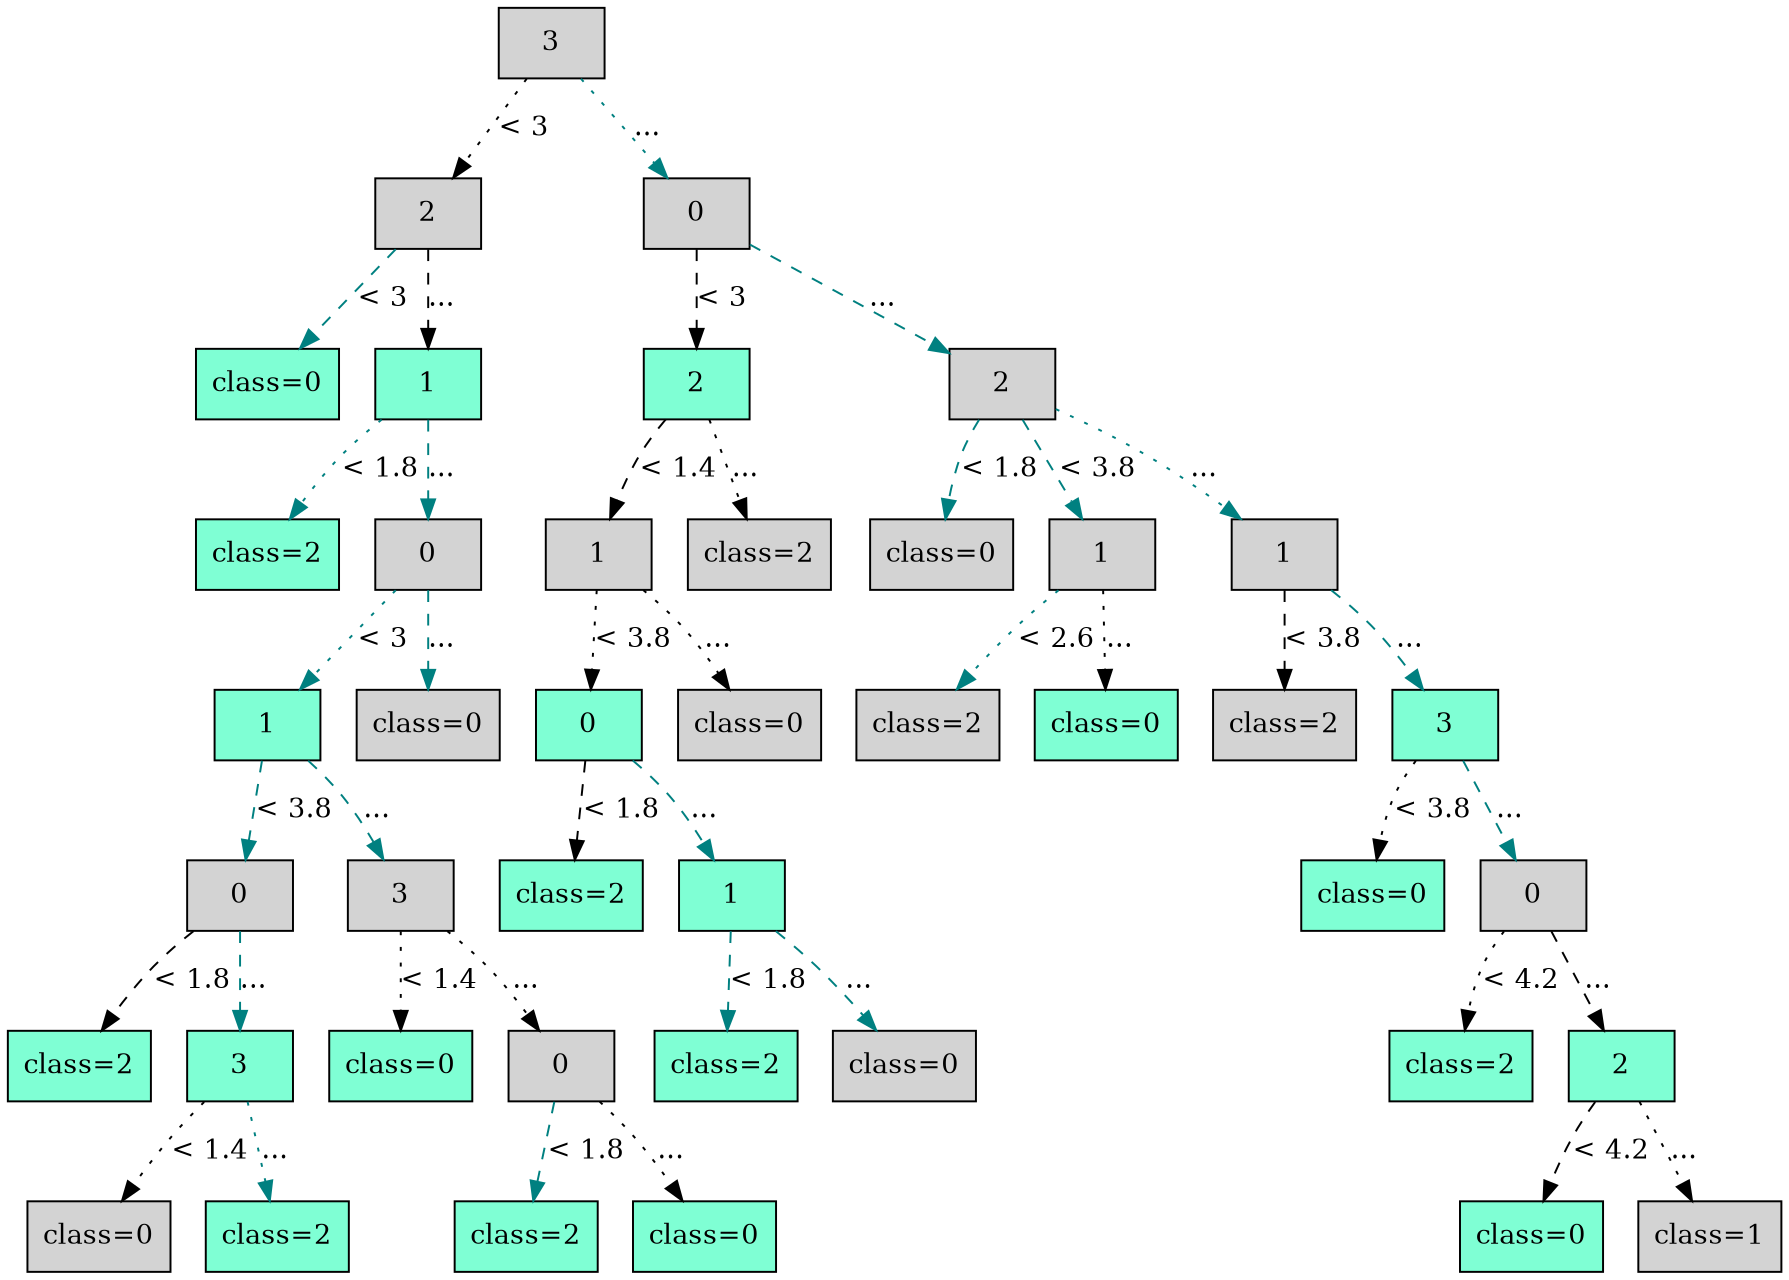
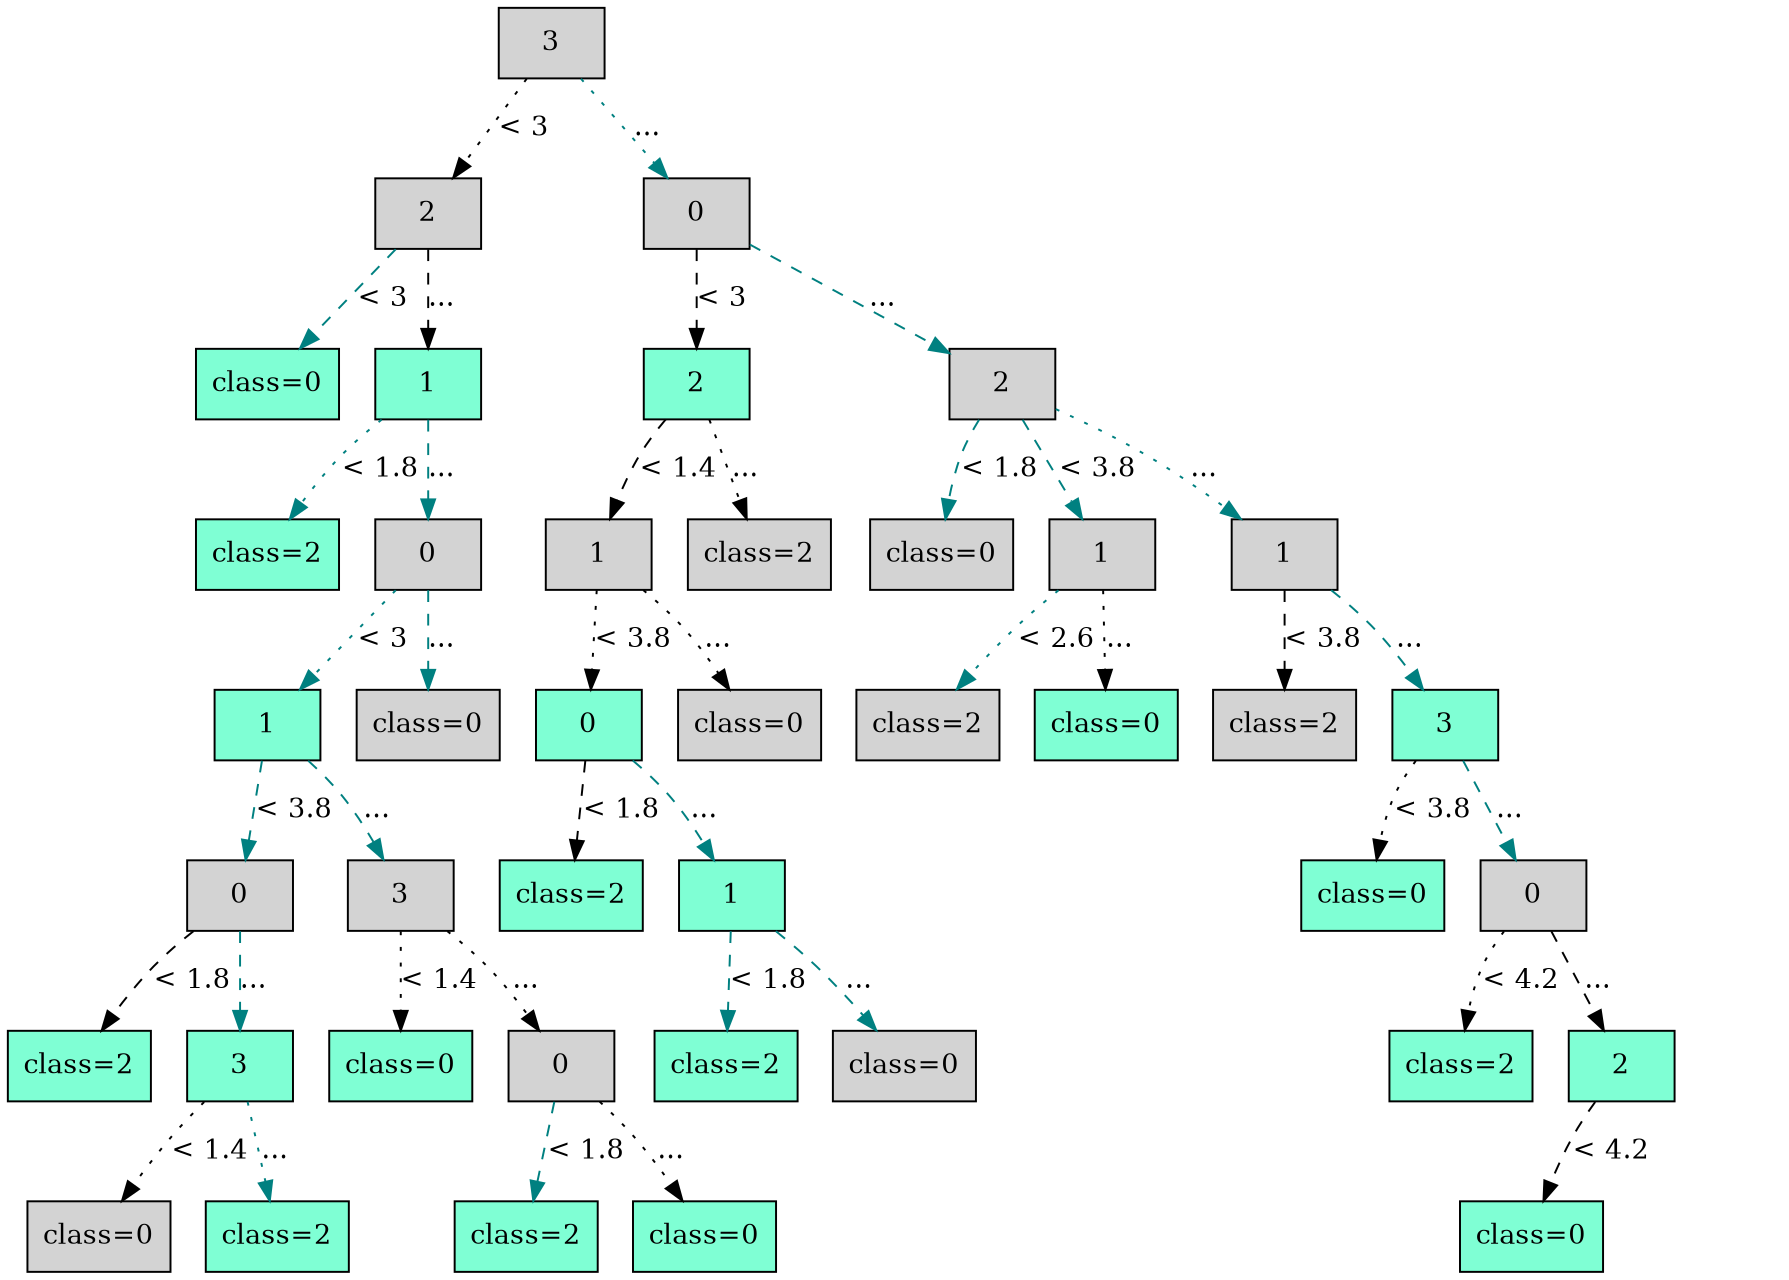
node "class=1": removed
